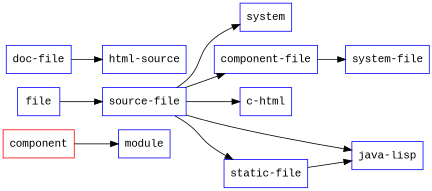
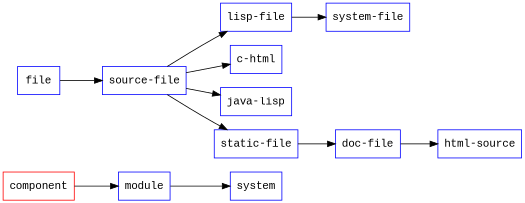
edge "source-file" -> "system": now "module" -> "system"
node "component-file": label "component-file" -> "lisp-file"
edge "static-file" -> "java-lisp": now "static-file" -> "doc-file"
